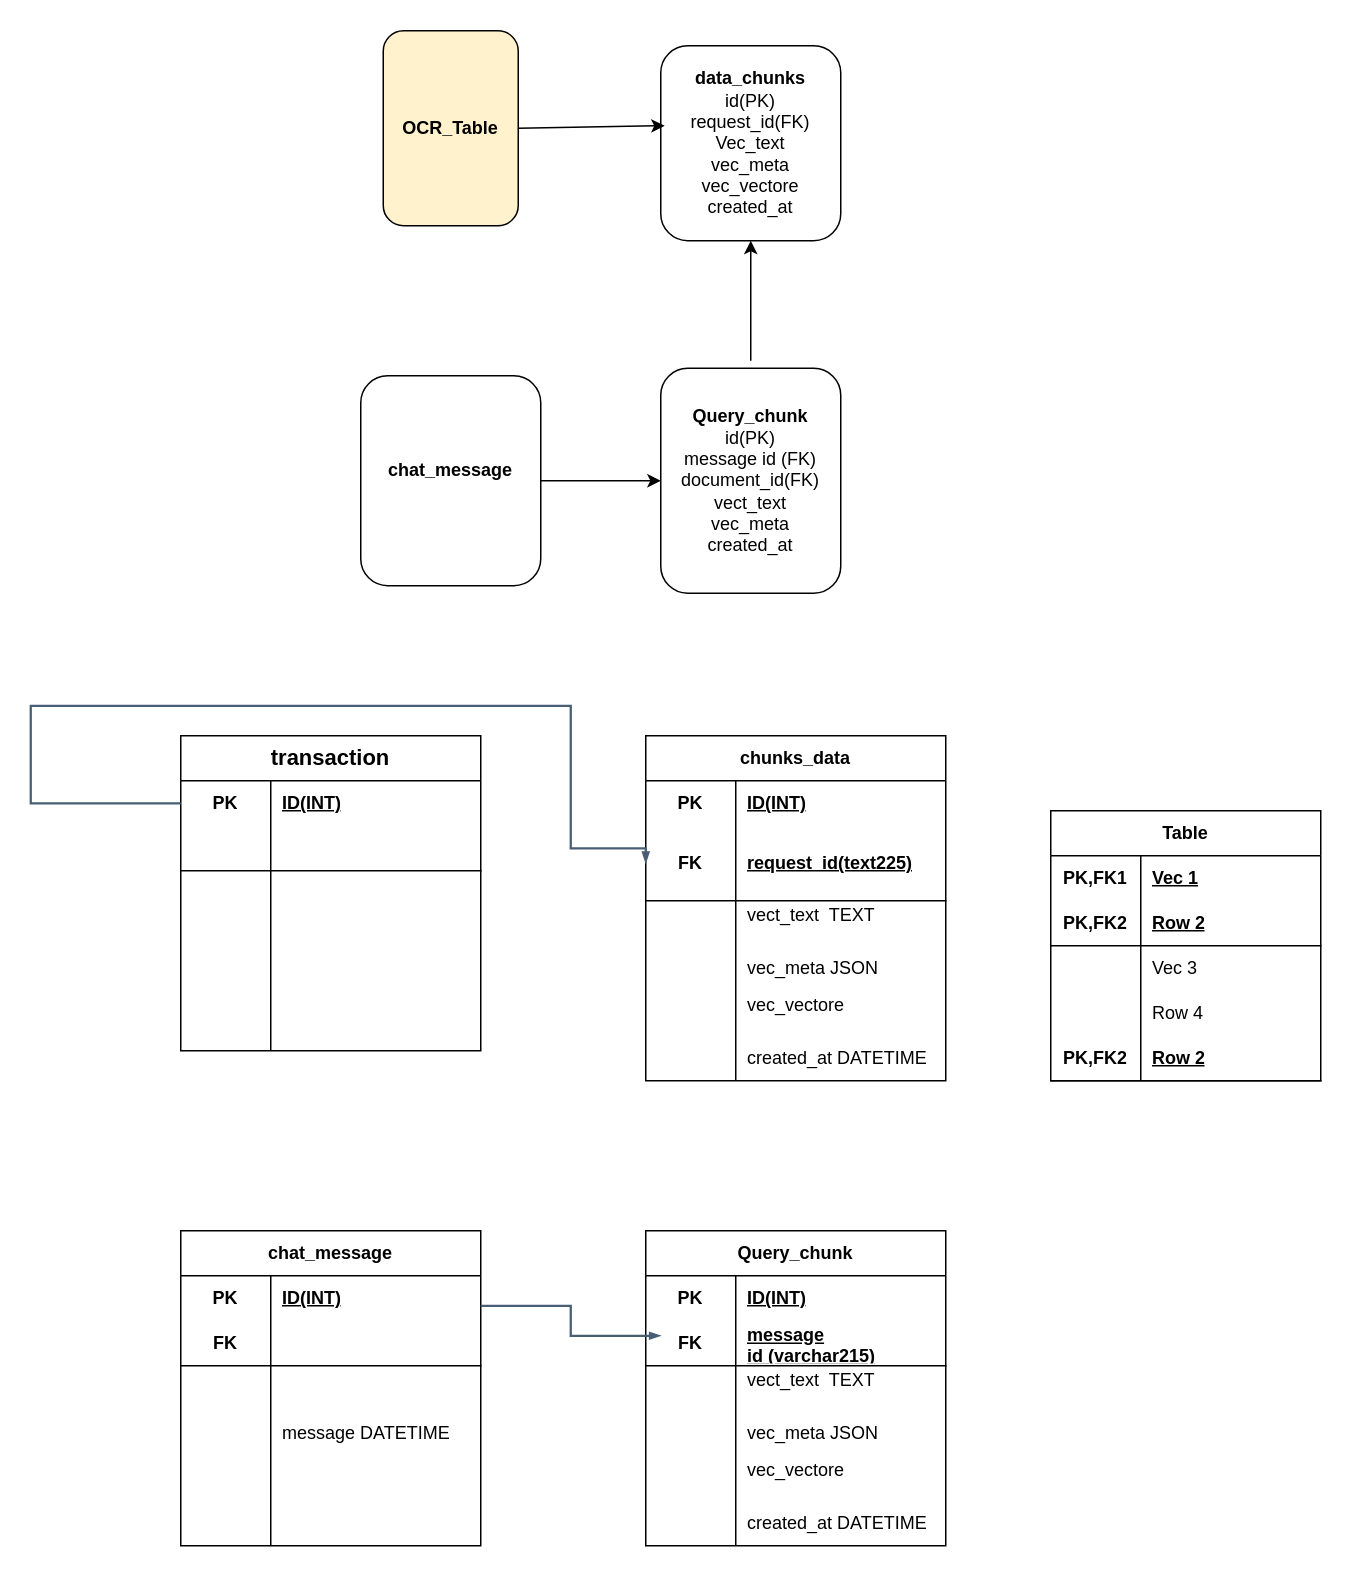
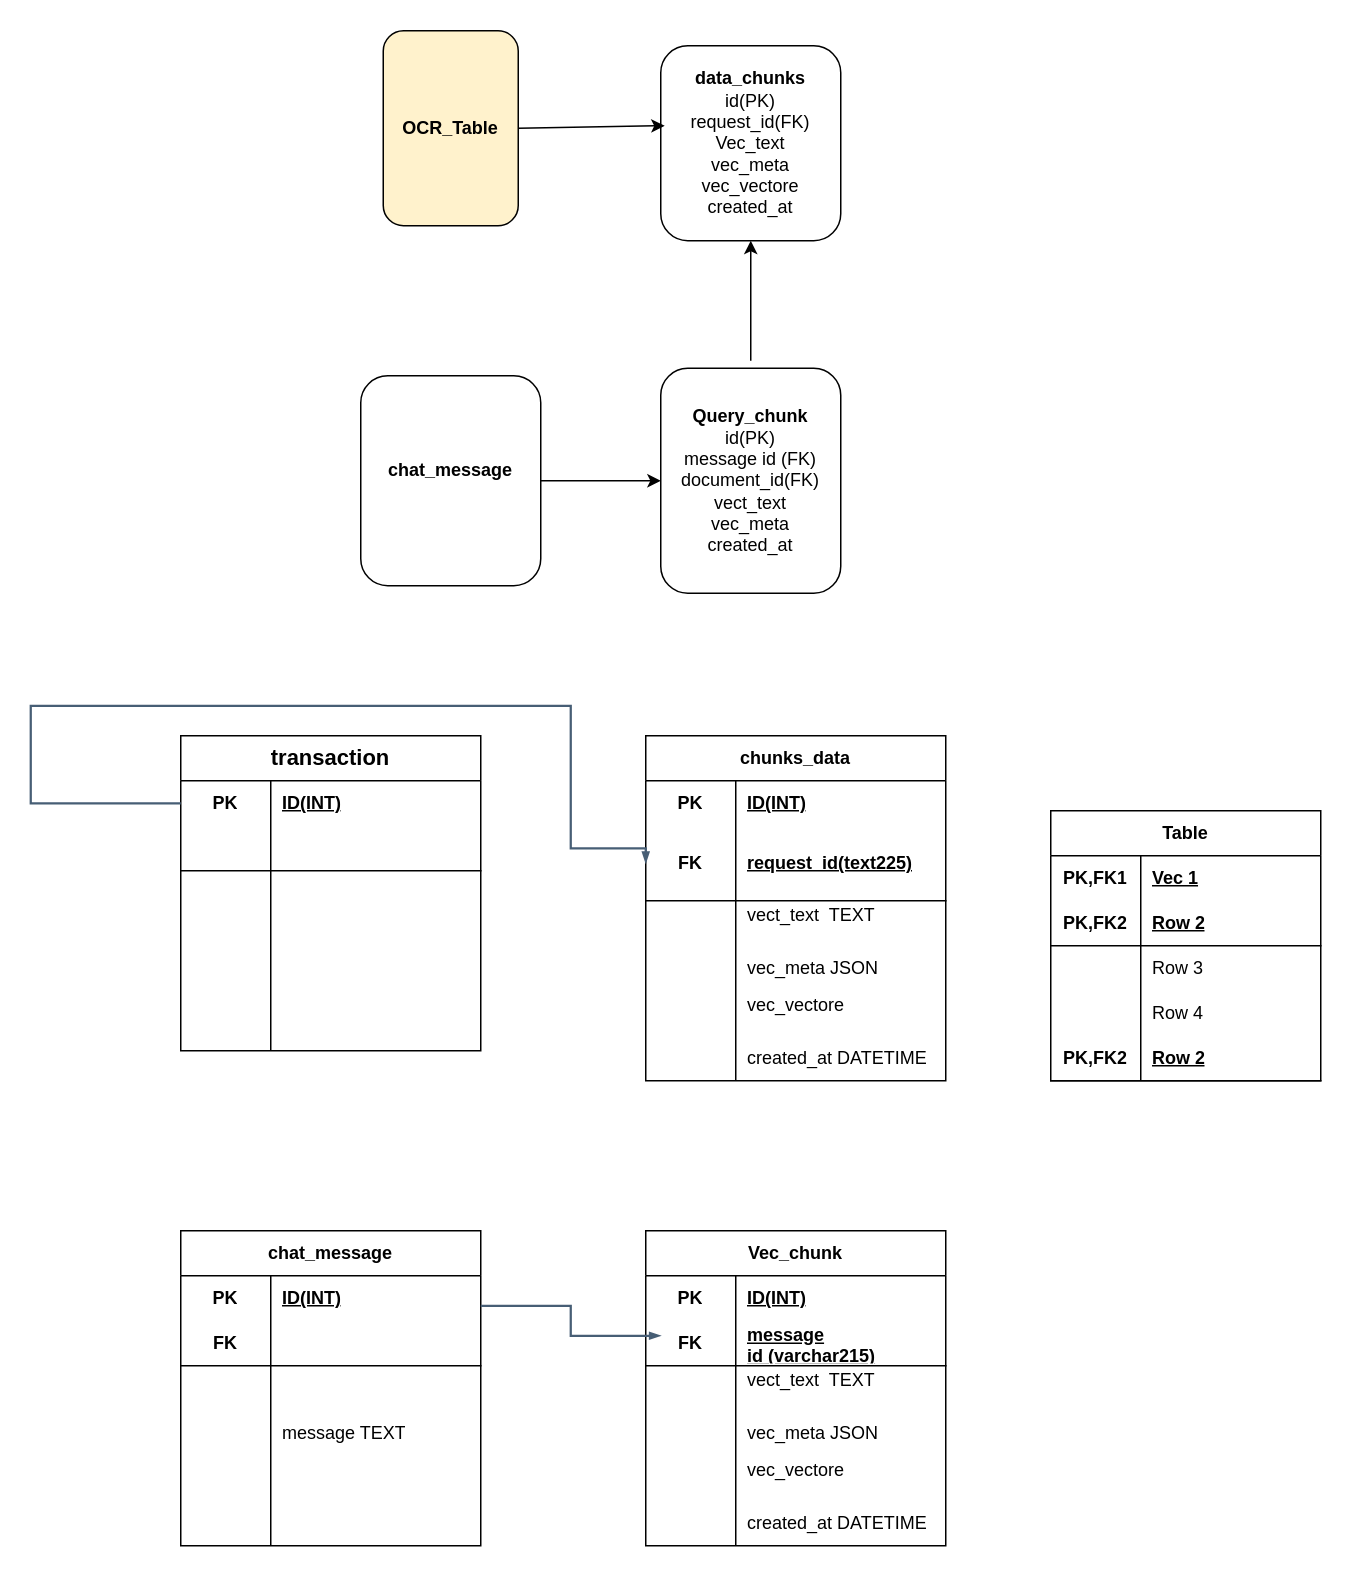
node "Vec 3": label "Vec 3" -> "Row 3"
node "Query_chunk": label "Query_chunk" -> "Vec_chunk"
node "message DATETIME": label "message DATETIME" -> "message TEXT"
